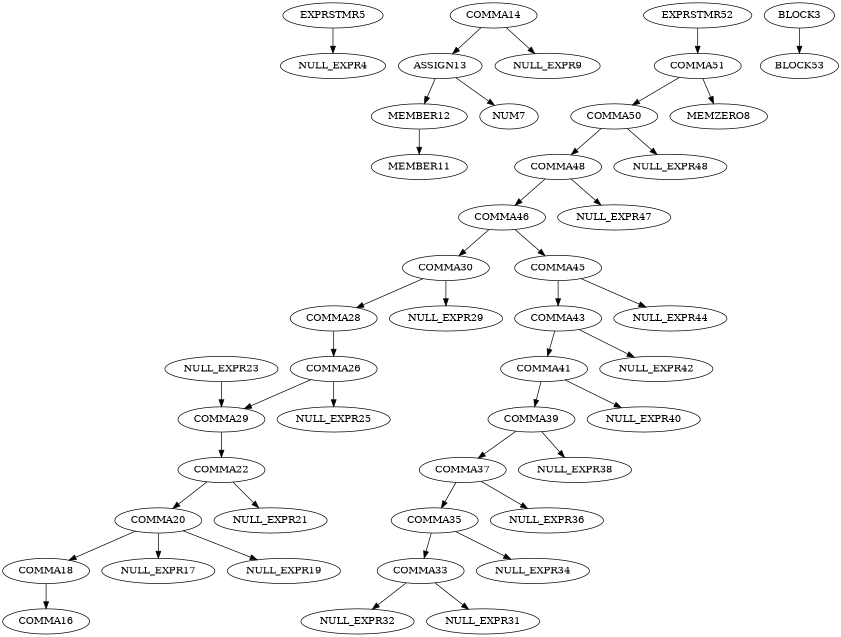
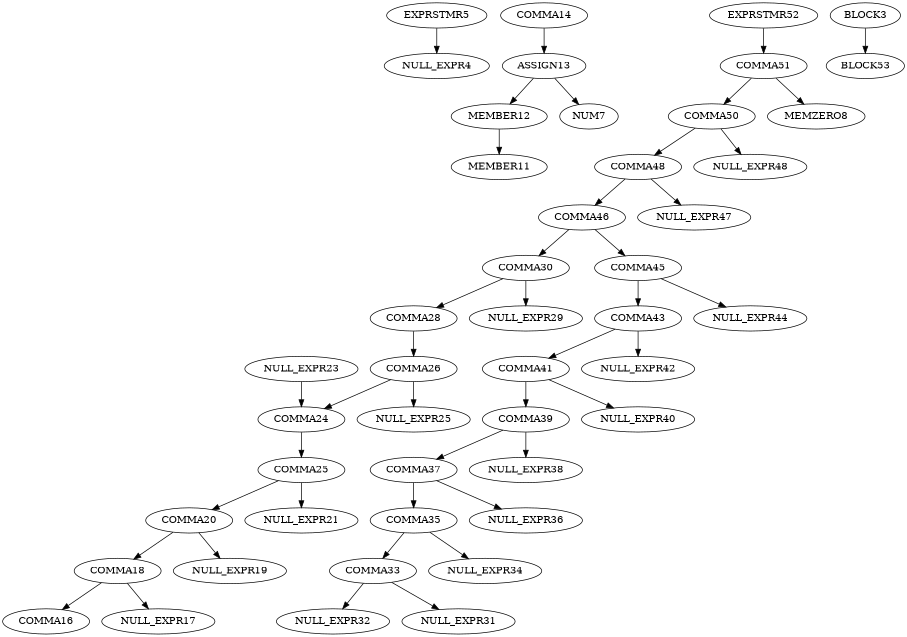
node "NULL_EXPR9": removed
node "COMMA29": label "COMMA29" -> "COMMA24"
node "COMMA22": label "COMMA22" -> "COMMA25"
edge "COMMA20" -> "NULL_EXPR17": now "COMMA18" -> "NULL_EXPR17"
